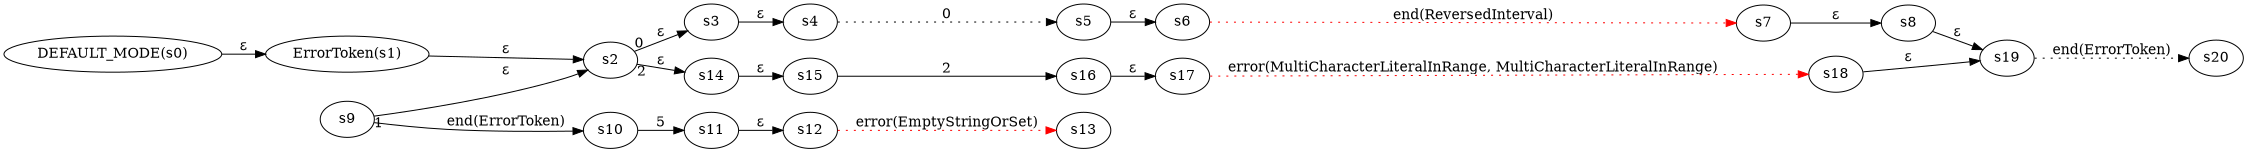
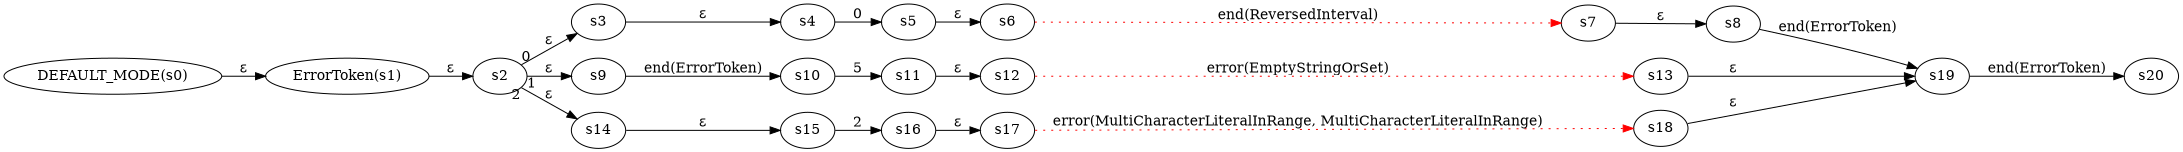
edge "s4" -> "s5": style dotted -> solid
edge "s8" -> "s19": label "ε" -> "end(ErrorToken)"
edge "s19" -> "s20": style dotted -> solid
edge "s13" -> "s19": added, label "ε"
edge "s9" -> "s2": reversed
